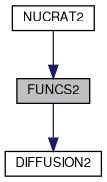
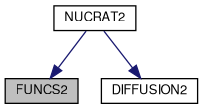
edge "FUNCS2" -> "DIFFUSION2": now "NUCRAT2" -> "DIFFUSION2"
